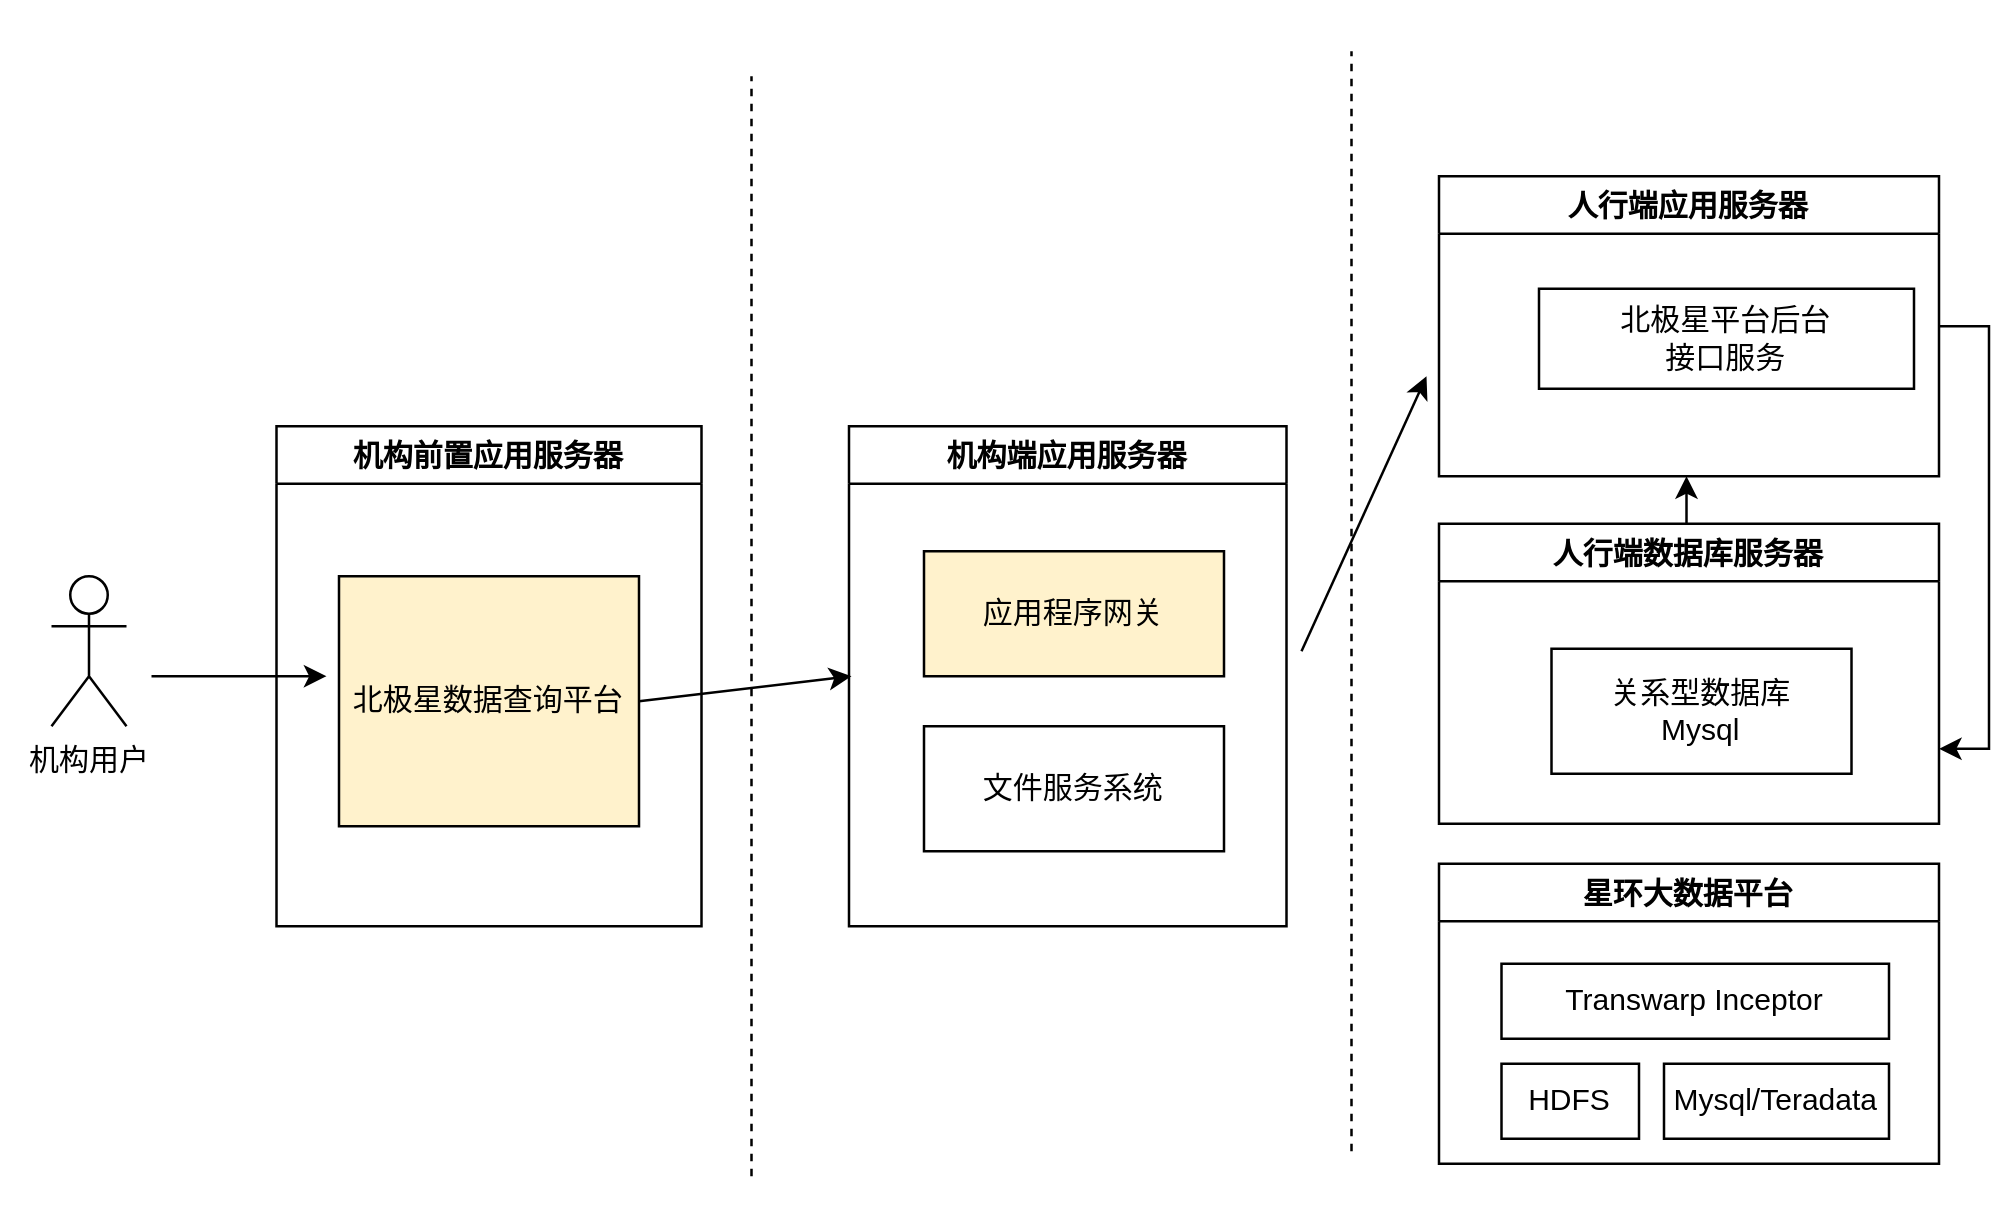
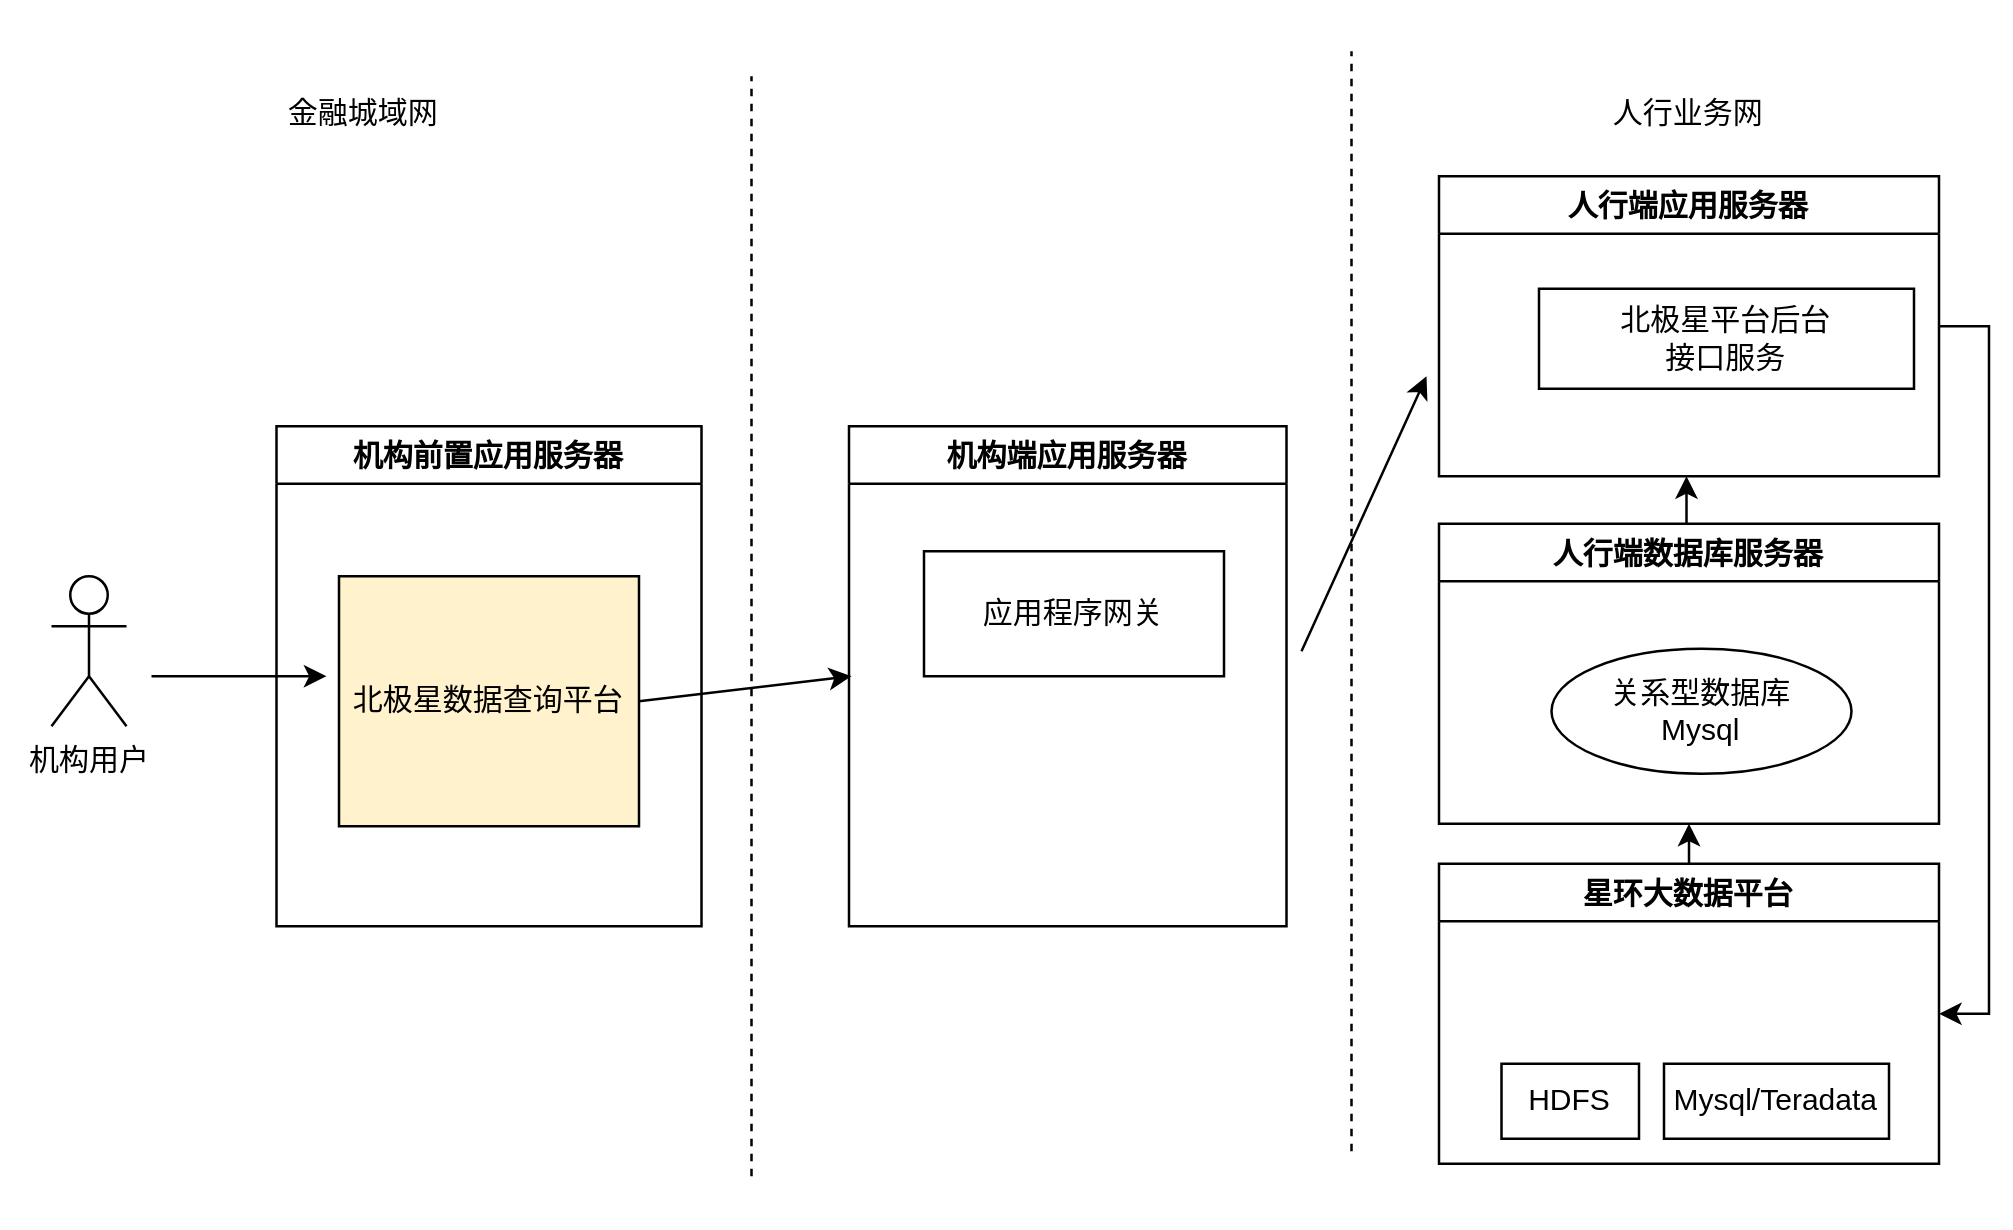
node "金融城域网": added
node "人行业务网": added
node "应用程序网关": fillcolor #fff2cc -> #ffffff
node "关系型数据库 Mysql": shape rectangle -> ellipse
edge "人行端应用服务器" -> "人行端数据库服务器": removed
node "文件服务系统": removed
edge "星环大数据平台" -> "人行端数据库服务器": added
edge "人行端应用服务器" -> "星环大数据平台": added
node "Transwarp Inceptor": removed
